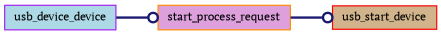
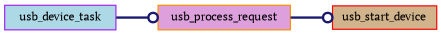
node "usb_device_device": label "usb_device_device" -> "usb_device_task"
node "start_process_request": label "start_process_request" -> "usb_process_request"
